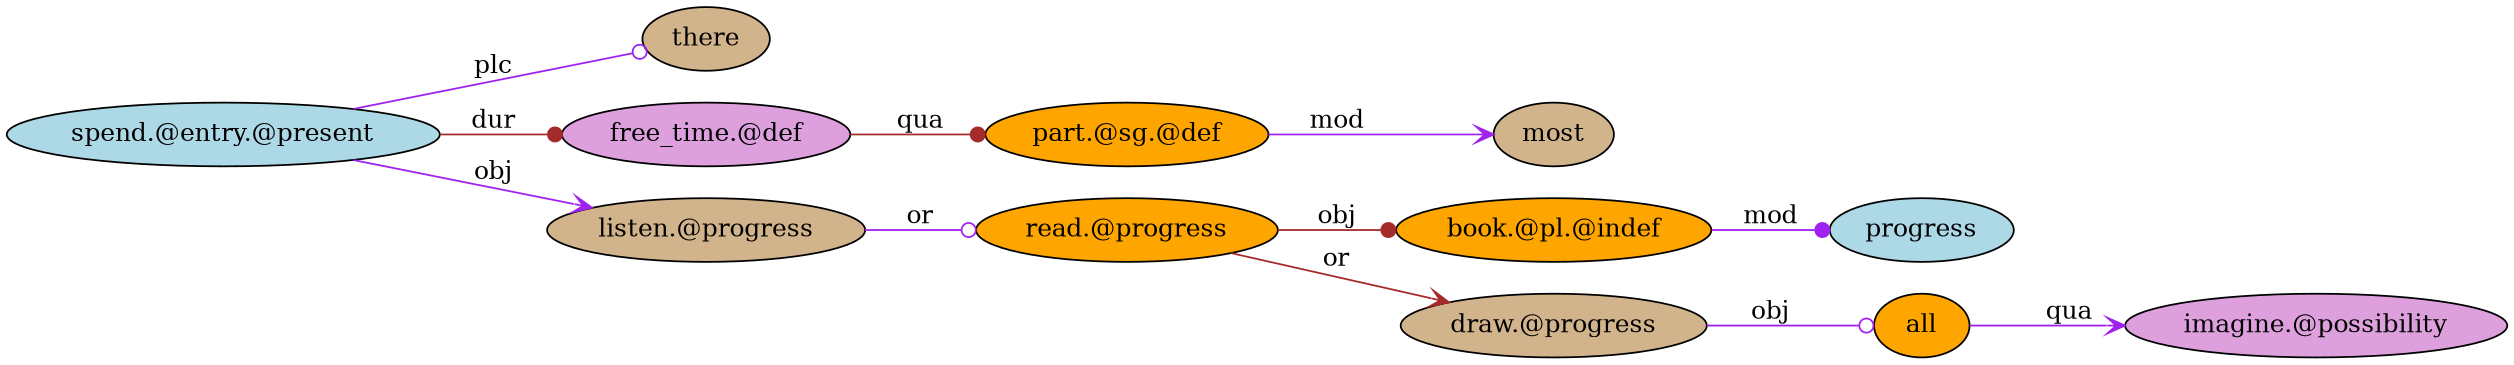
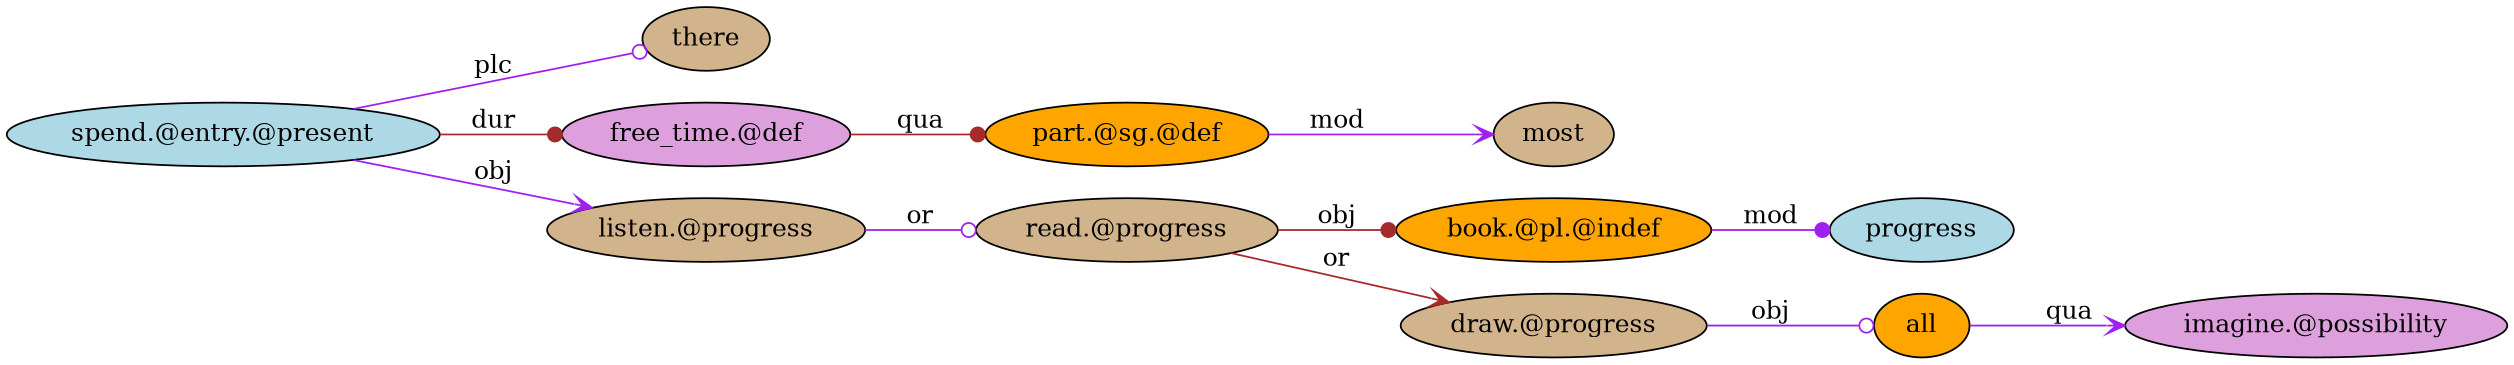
node "read.@progress": fillcolor orange -> tan
